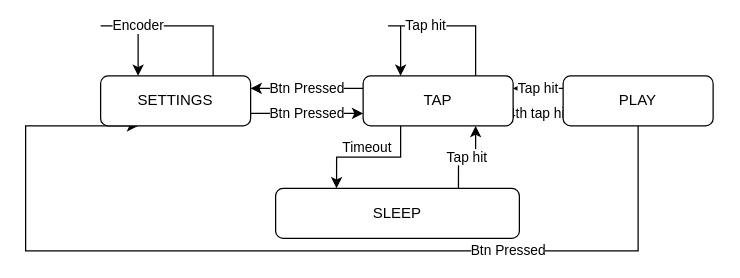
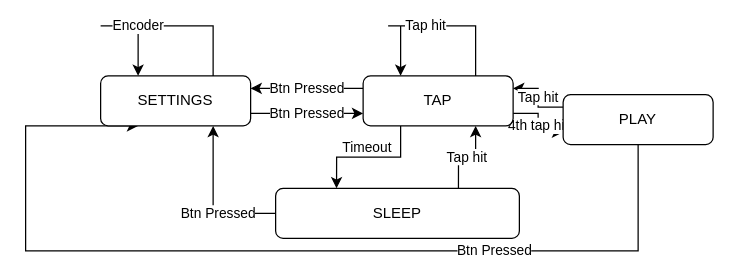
node "PLAY": moved (638, 101) -> (638, 119)
edge "SLEEP" -> "SETTINGS": added, label "Btn Pressed"
